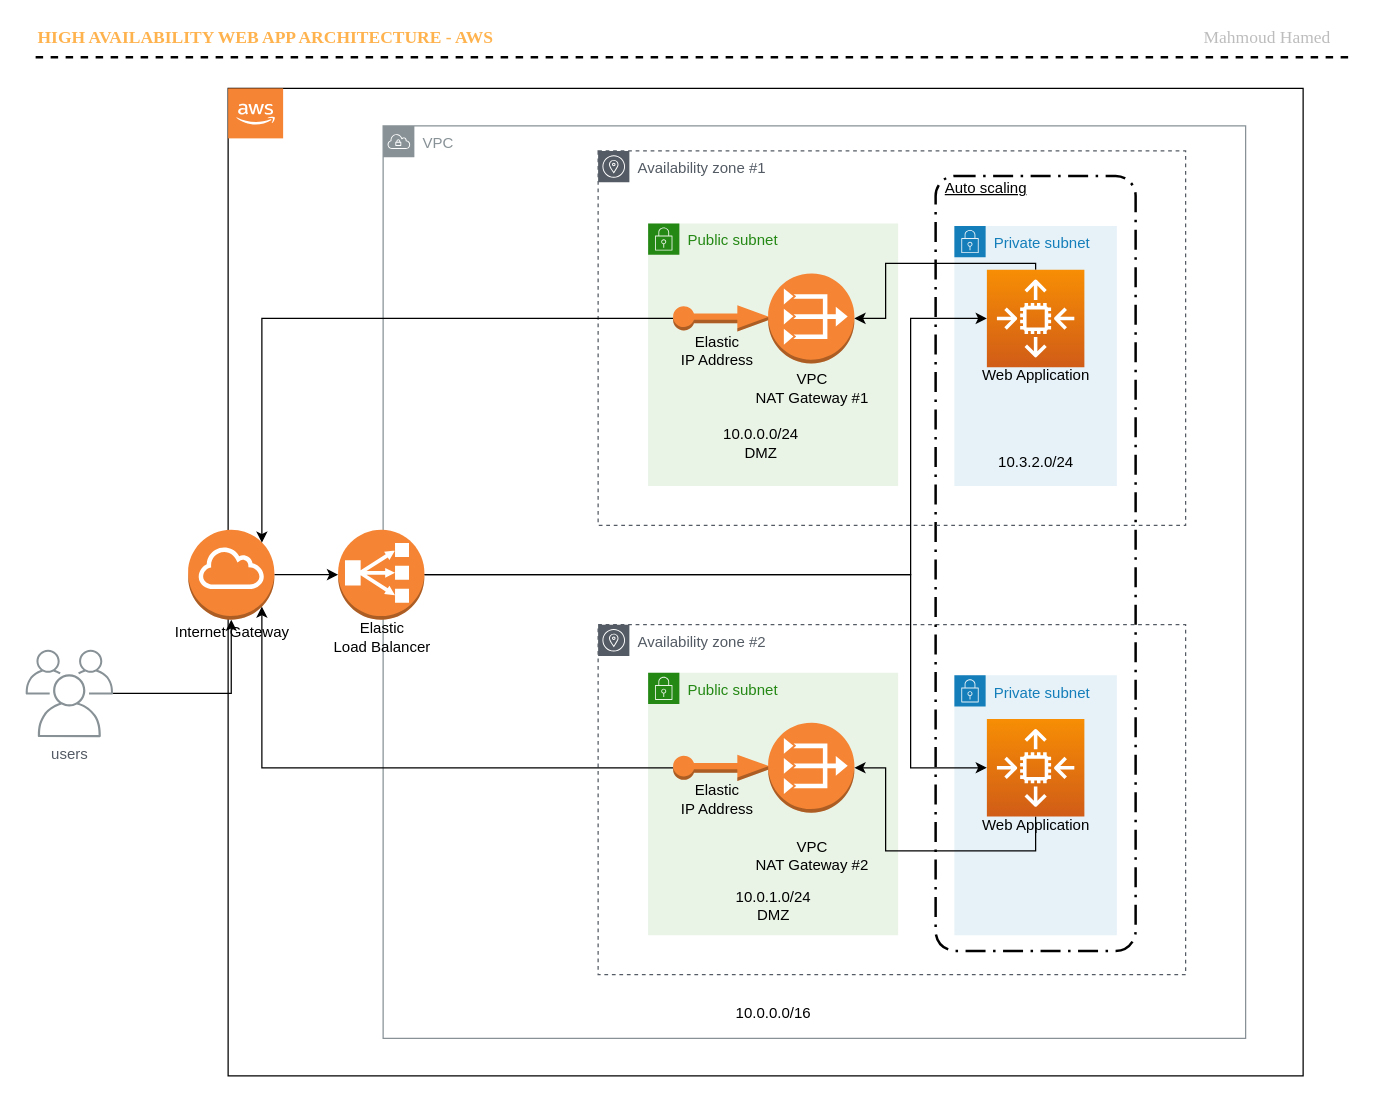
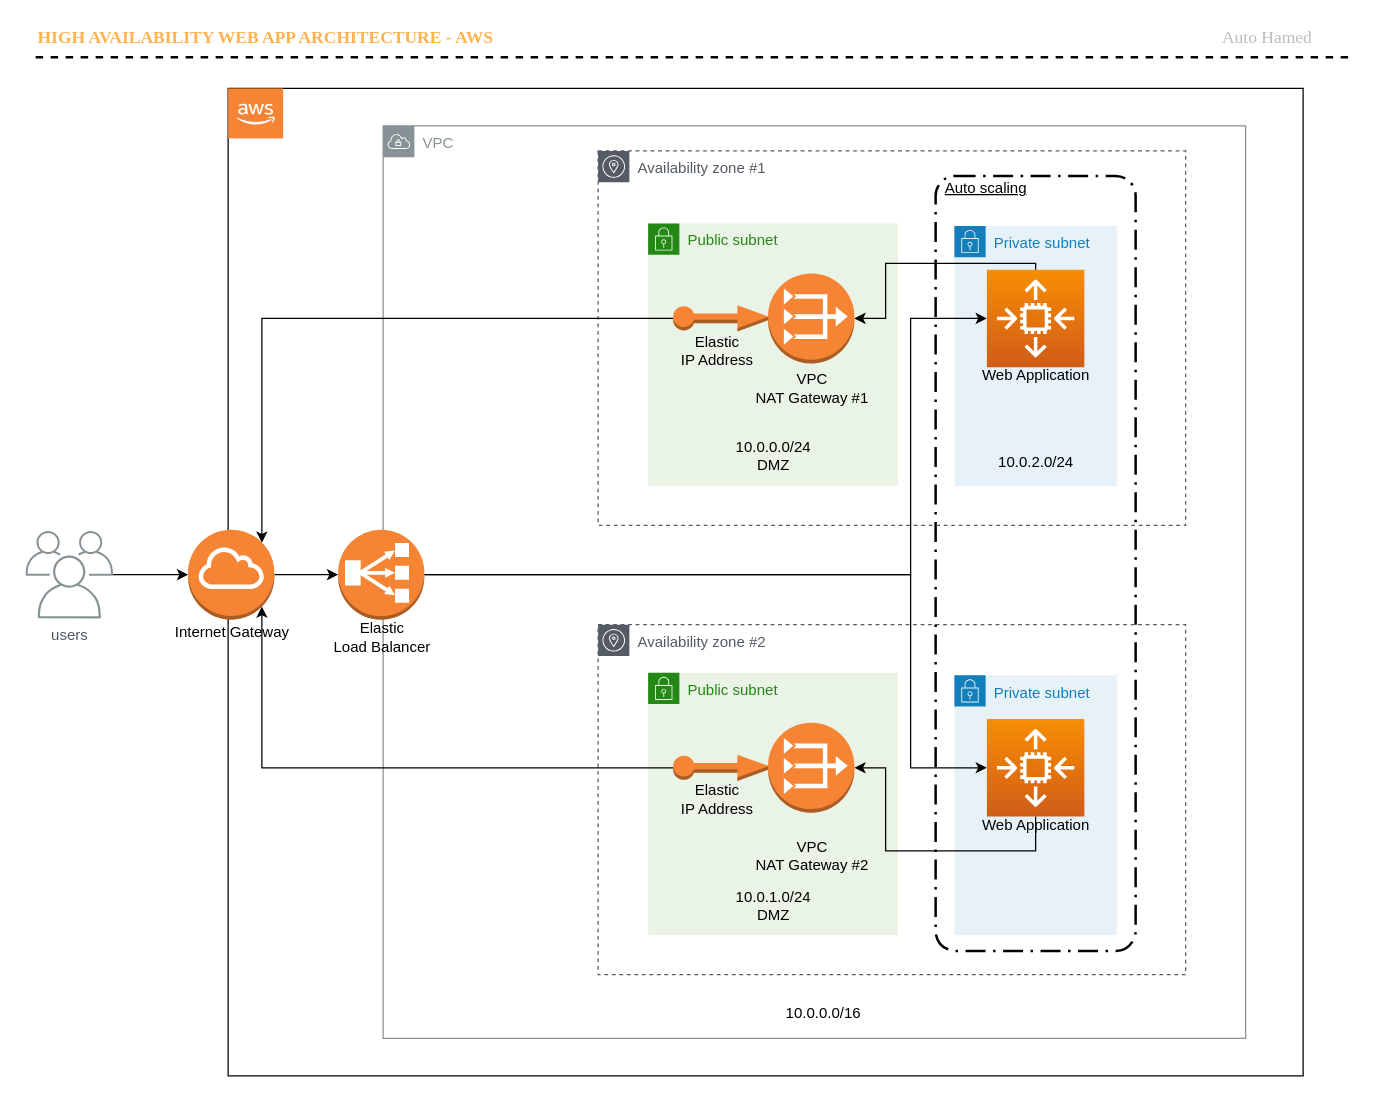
node "Mahmoud Hamed": label "Mahmoud Hamed" -> "Auto Hamed"
node "10.0.0.0/24 DMZ": moved (761, 443) -> (773, 456)
node "10.3.2.0/24": label "10.3.2.0/24" -> "10.0.2.0/24"
node "users": moved (69, 693) -> (69, 574)
node "10.0.0.0/16": moved (773, 1013) -> (823, 1013)
